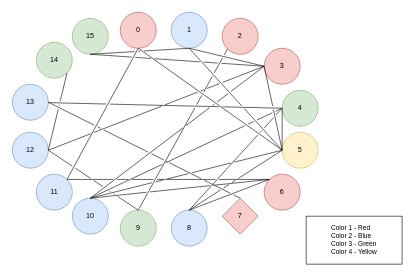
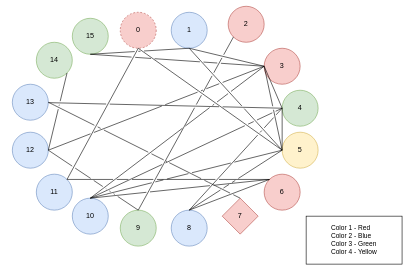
node "0": style solid -> dashed
node "2": moved (240, 36) -> (246, 24)
edge "3" -- "4": added
